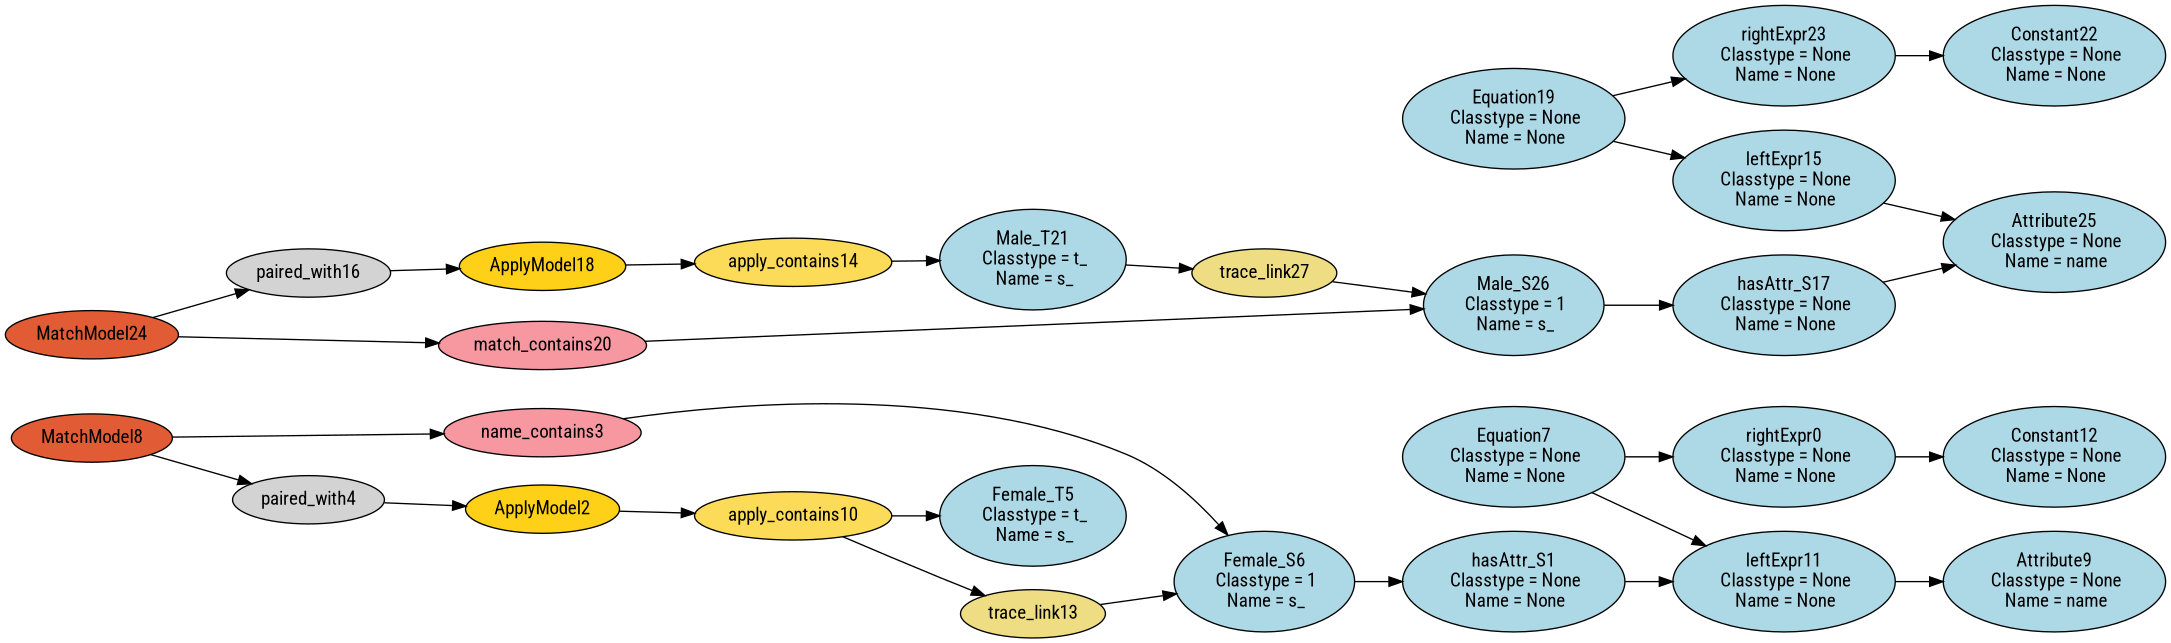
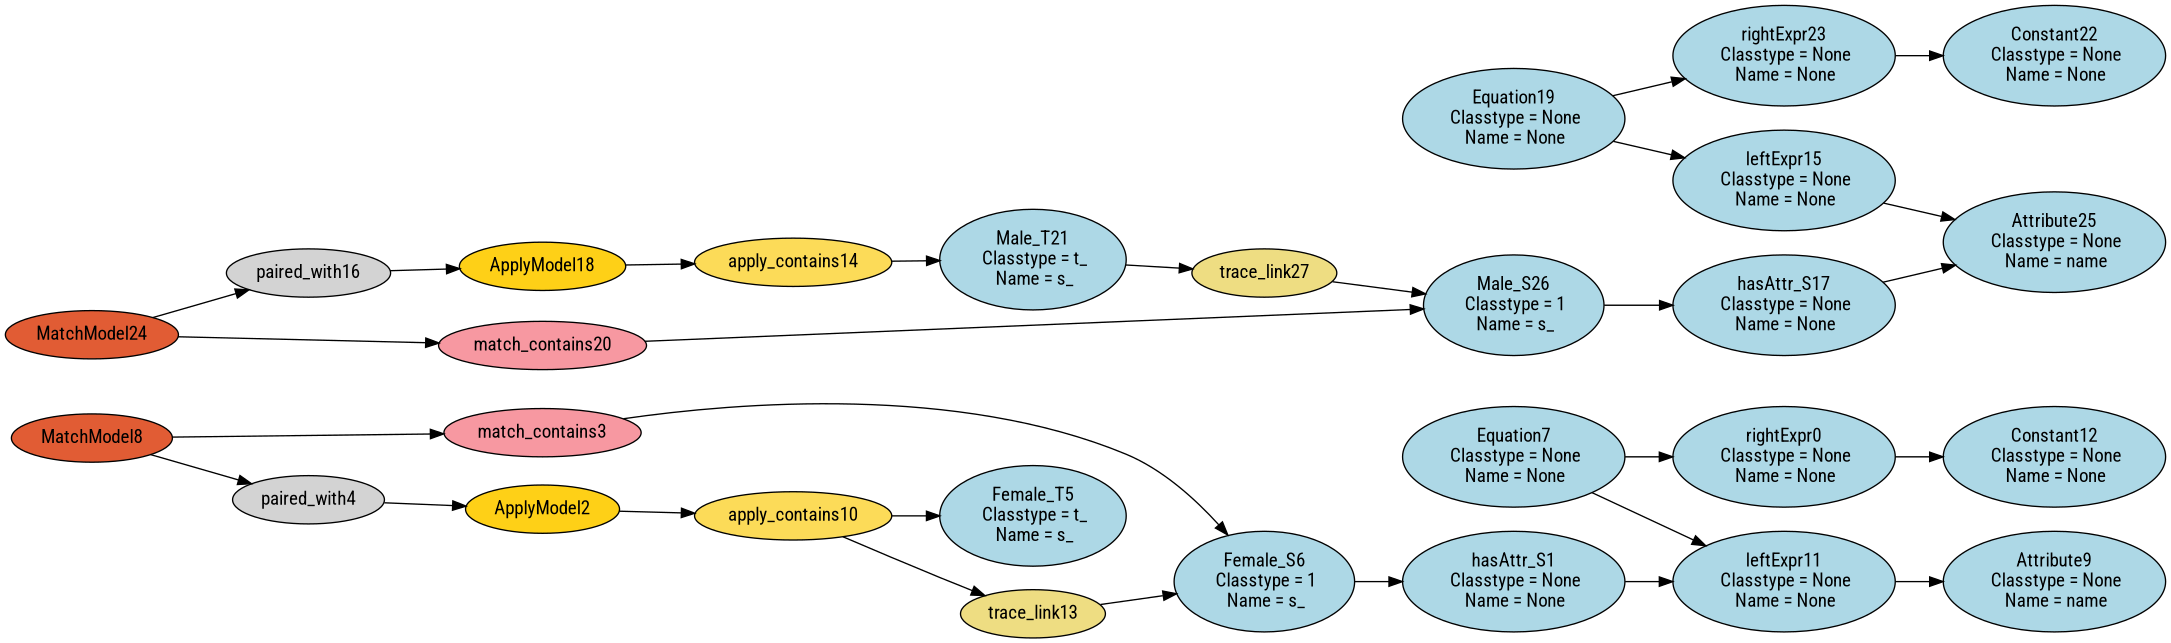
node "name_contains3": label "name_contains3" -> "match_contains3"
